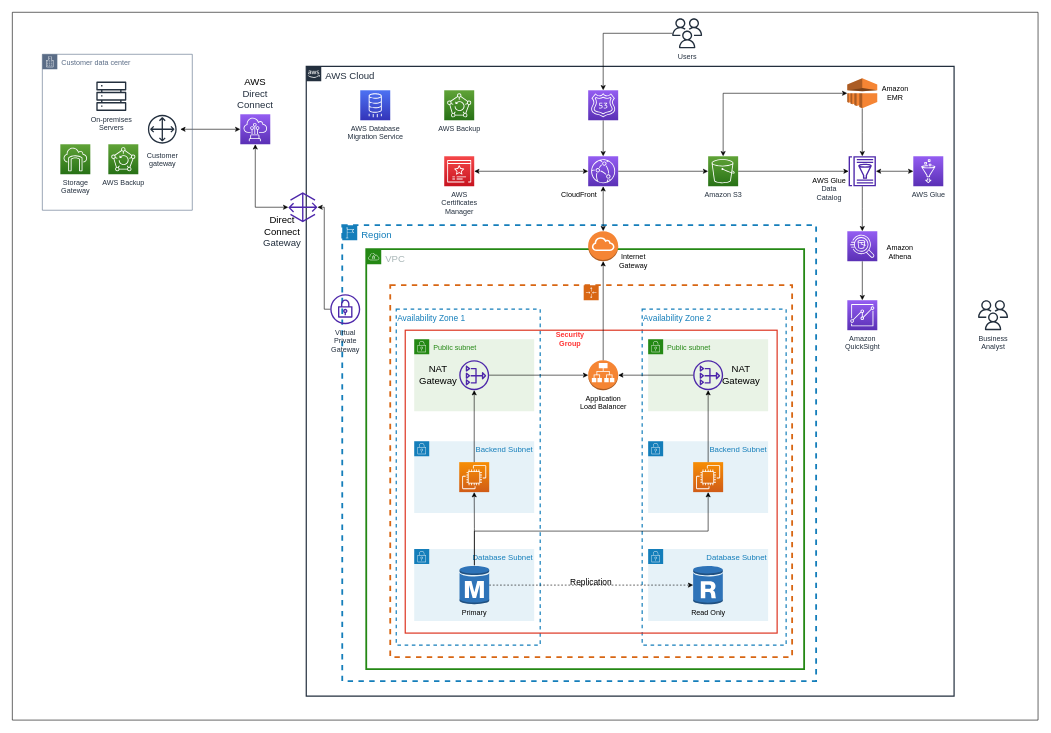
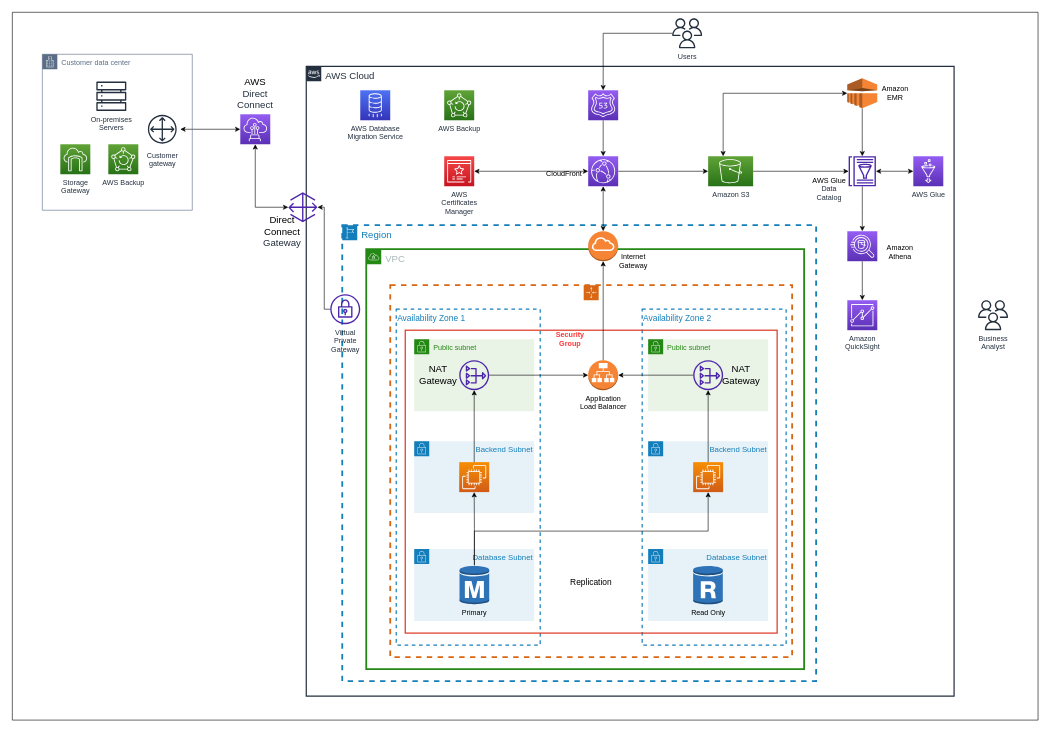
node "Amazon S3": size 30x30 -> 45x30
node "CloudFront": moved (579, 195) -> (564, 174)
edge "Primary" -> "Read Only": removed
